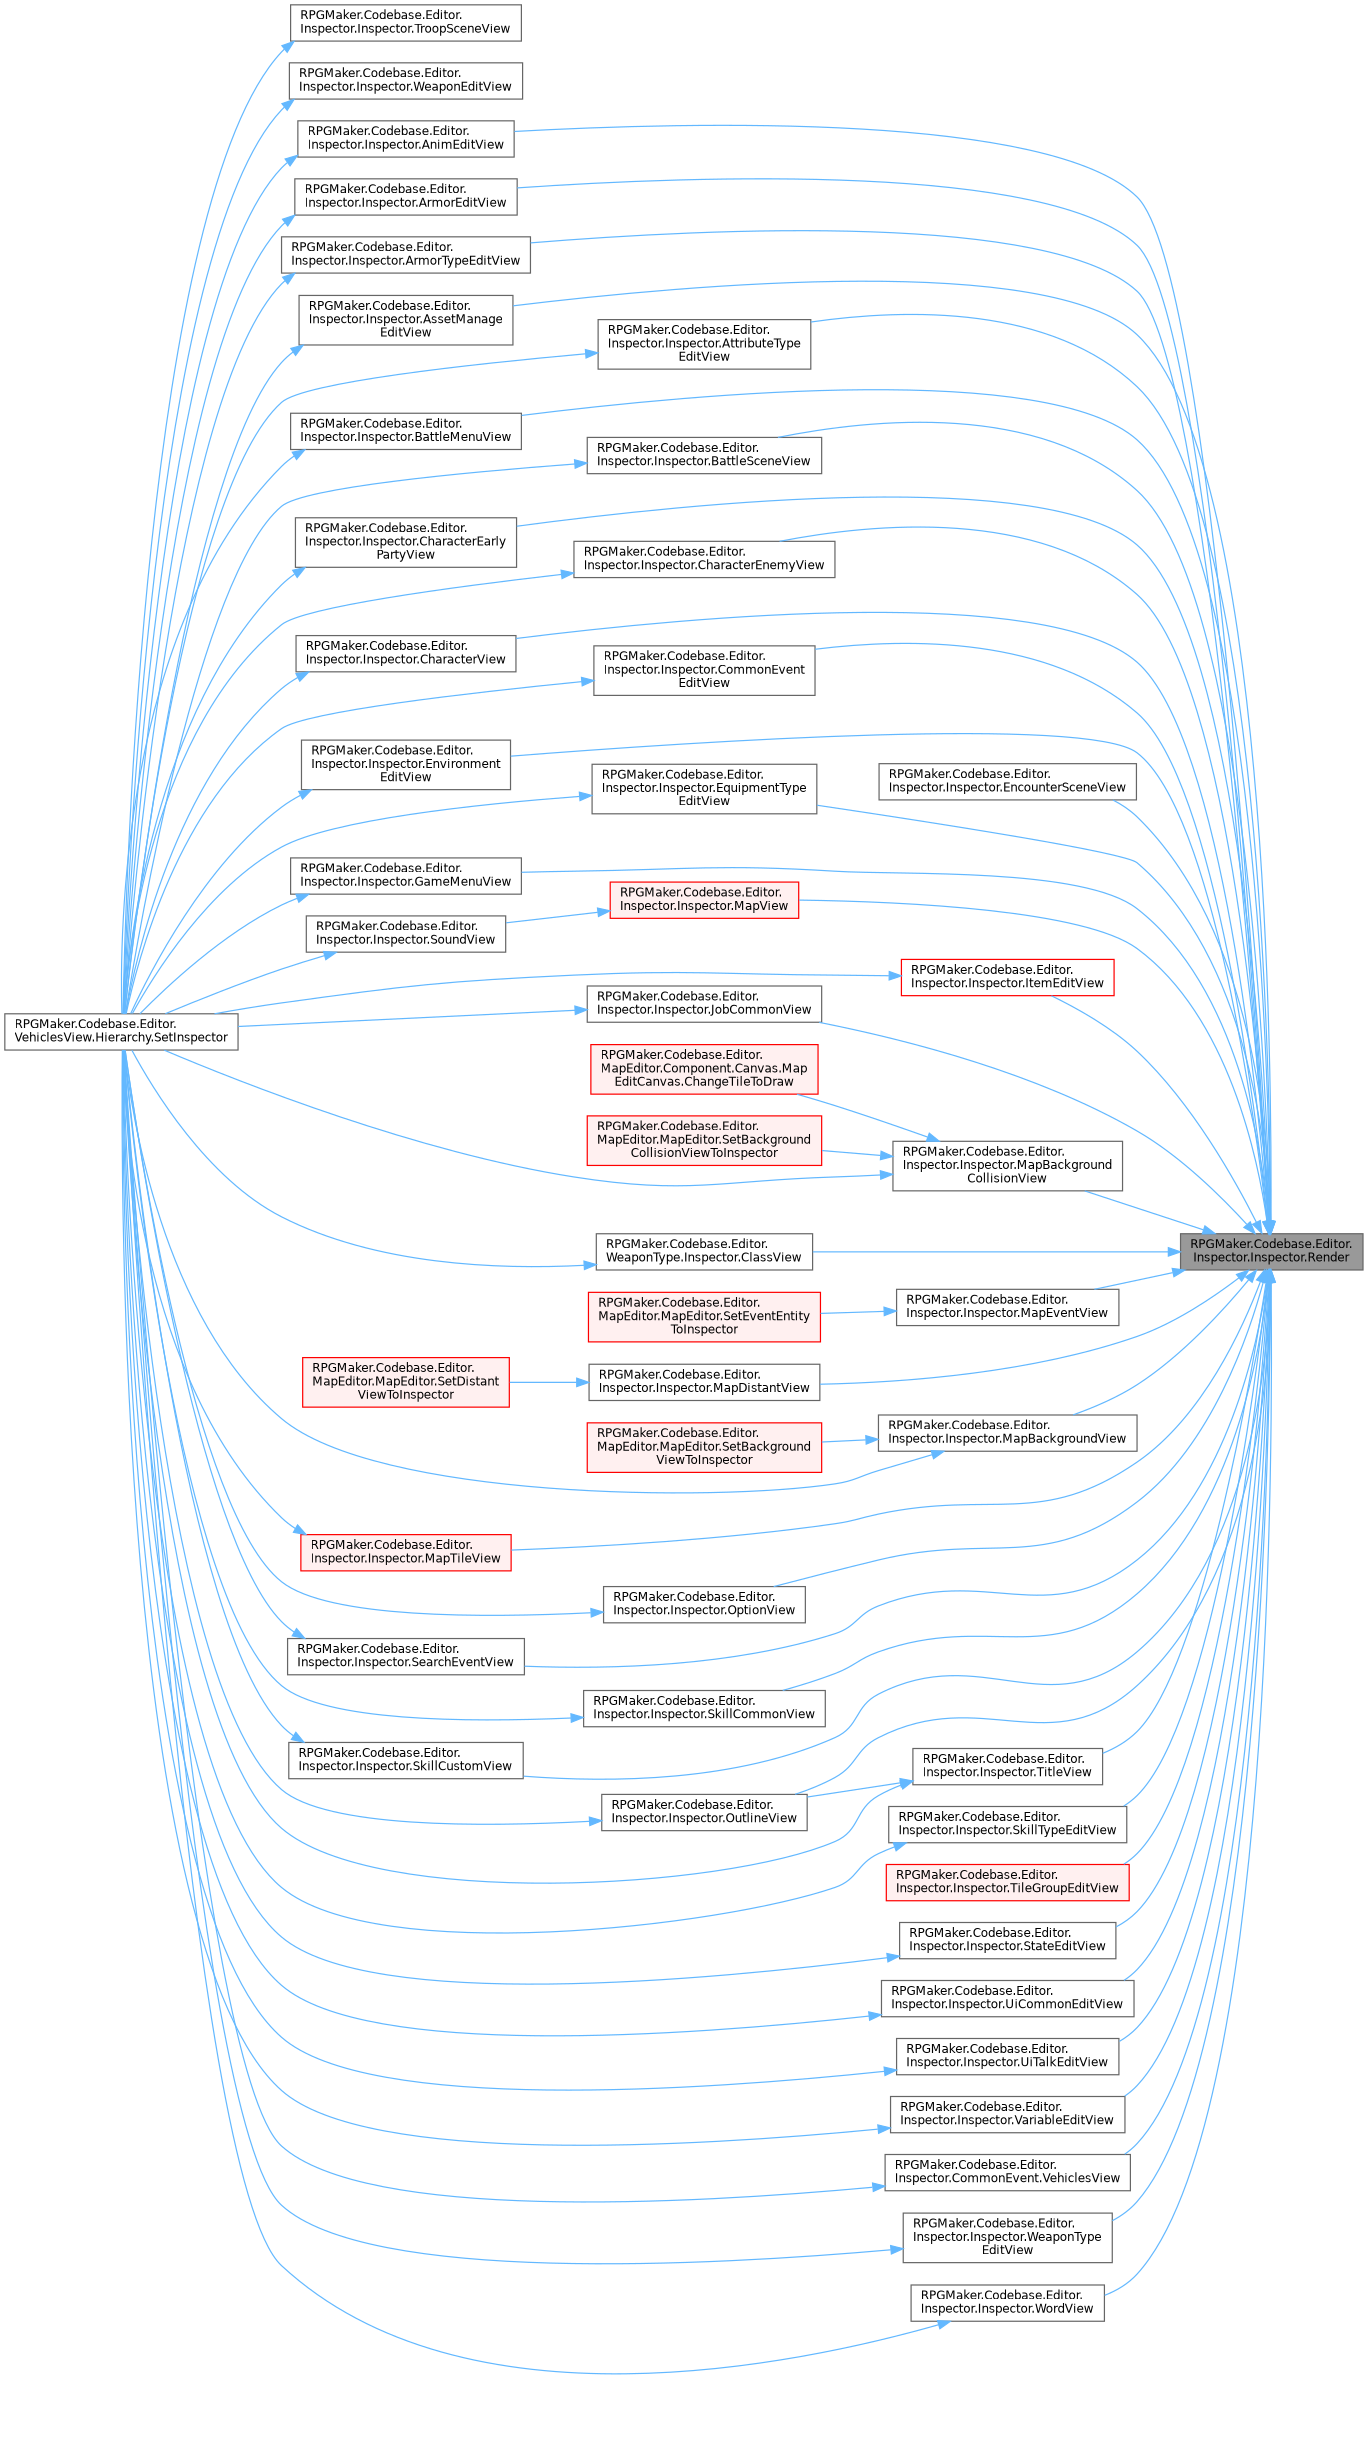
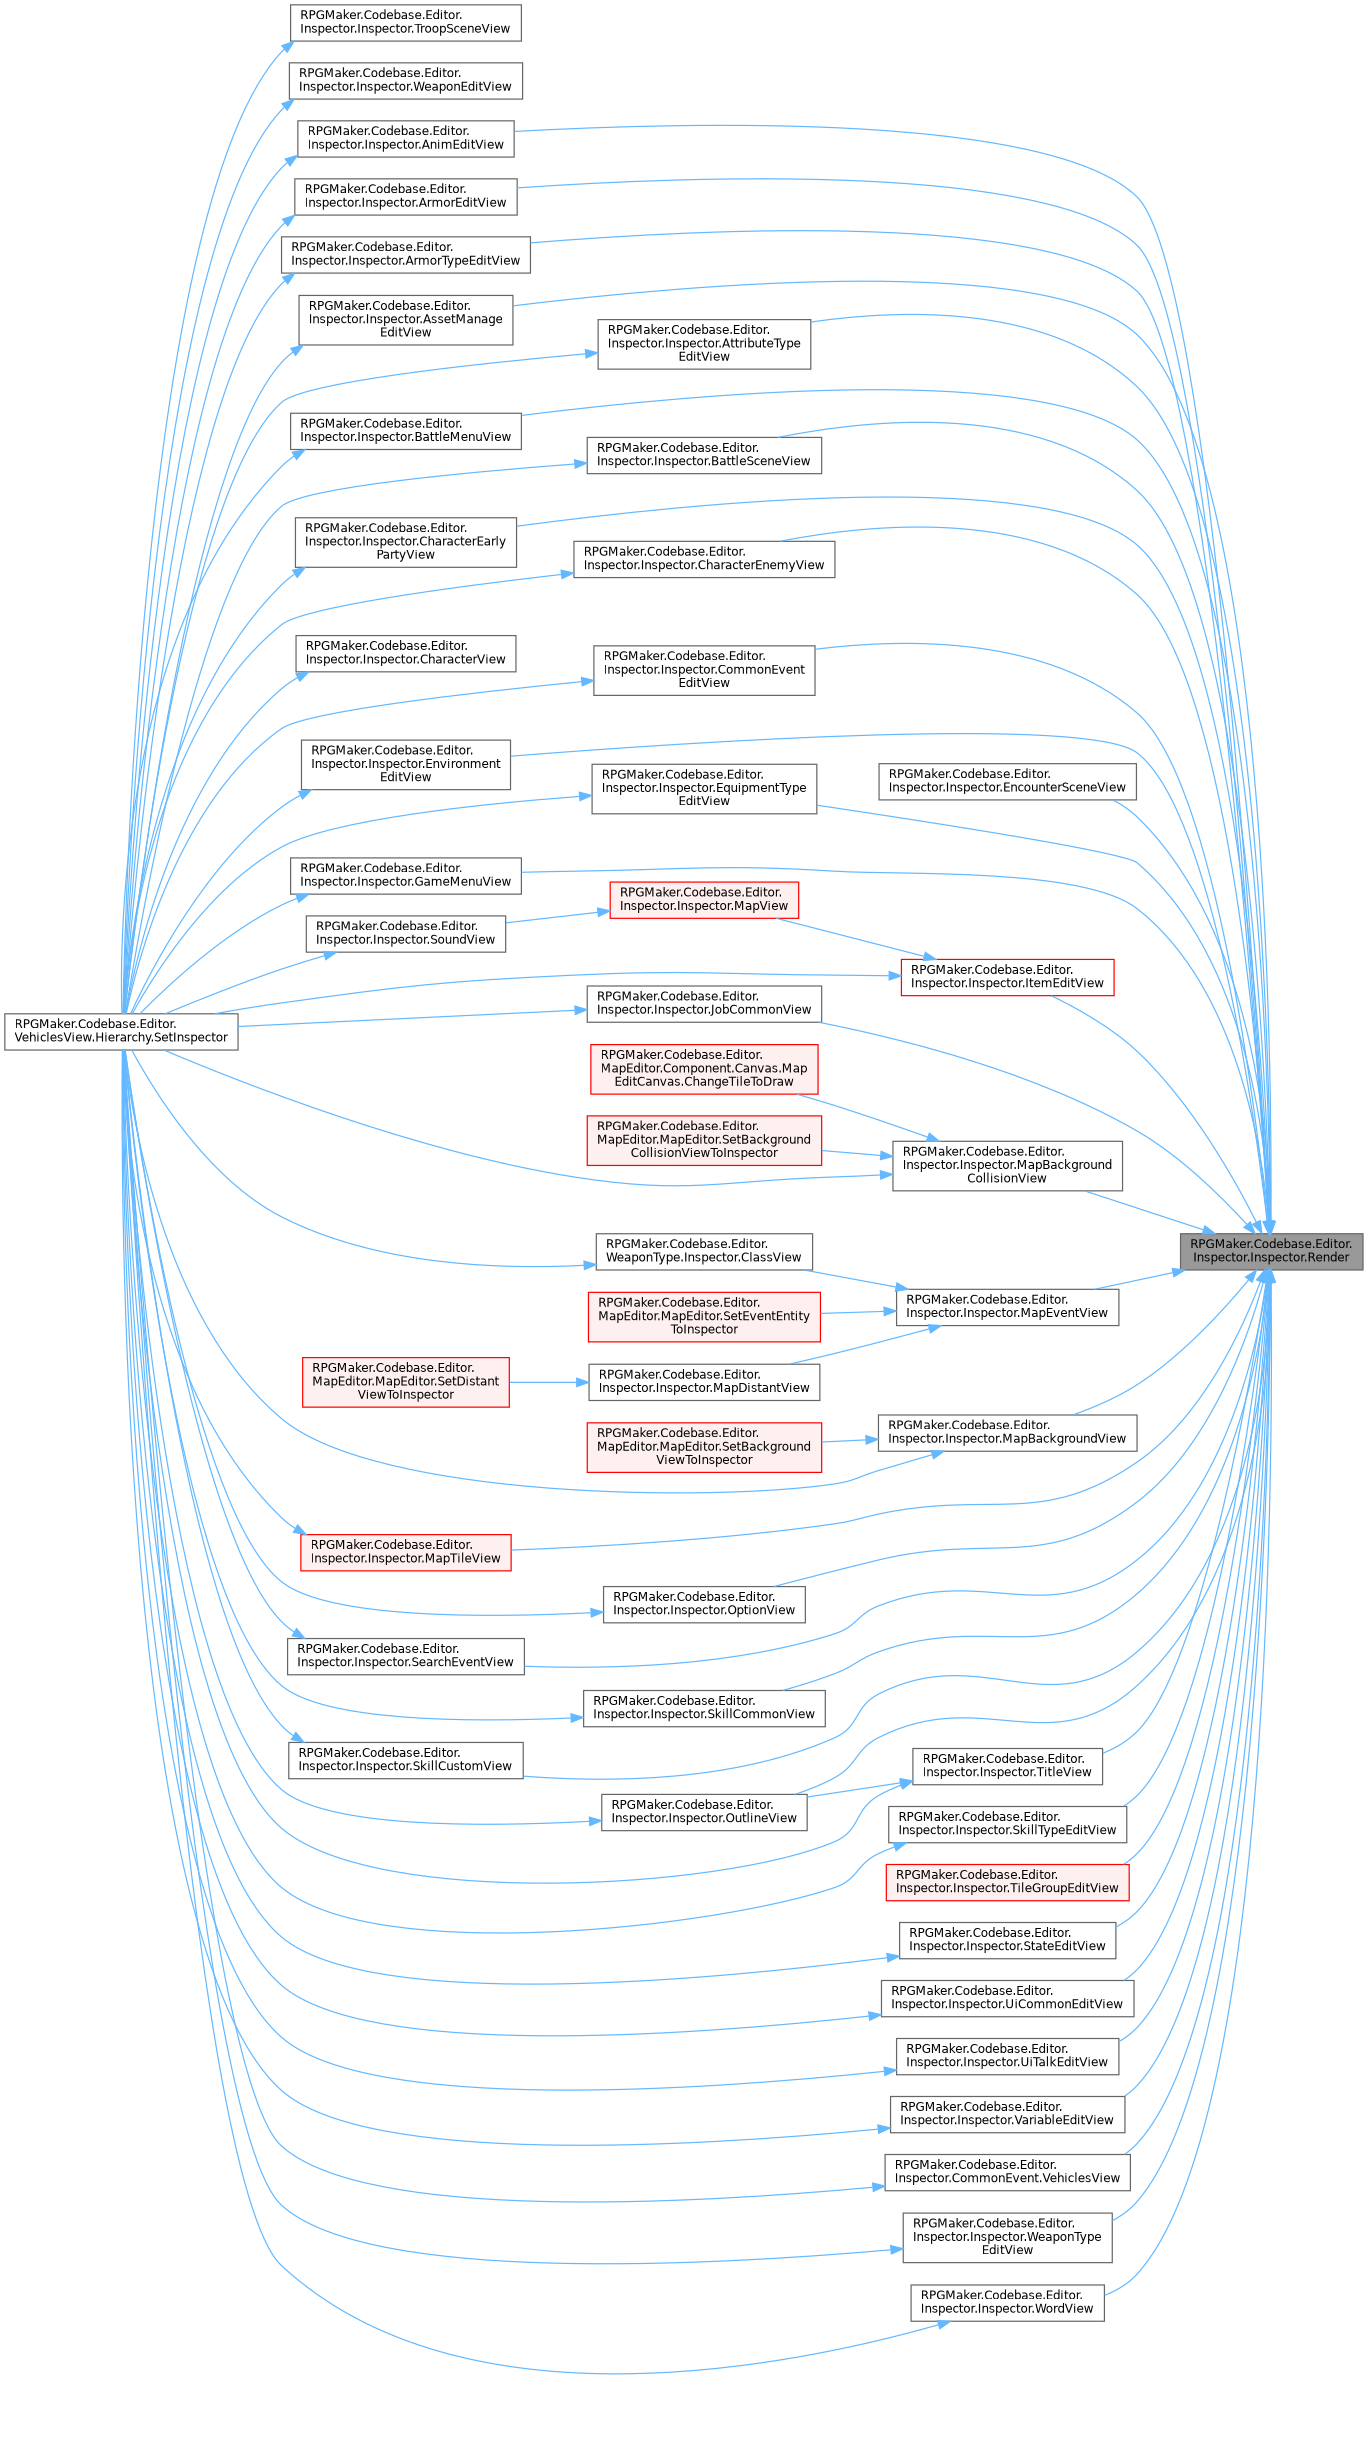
edge "RPGMaker.Codebase.Editor. Inspector.Inspector.CharacterView" -> "RPGMaker.Codebase.Editor. Inspector.Inspector.Render": removed
edge "RPGMaker.Codebase.Editor. Inspector.Inspector.MapView" -> "RPGMaker.Codebase.Editor. Inspector.Inspector.Render": now "RPGMaker.Codebase.Editor. Inspector.Inspector.MapView" -> "RPGMaker.Codebase.Editor. Inspector.Inspector.ItemEditView"
edge "RPGMaker.Codebase.Editor. WeaponType.Inspector.ClassView" -> "RPGMaker.Codebase.Editor. Inspector.Inspector.Render": now "RPGMaker.Codebase.Editor. WeaponType.Inspector.ClassView" -> "RPGMaker.Codebase.Editor. Inspector.Inspector.MapEventView"
edge "RPGMaker.Codebase.Editor. Inspector.Inspector.MapDistantView" -> "RPGMaker.Codebase.Editor. Inspector.Inspector.Render": now "RPGMaker.Codebase.Editor. Inspector.Inspector.MapDistantView" -> "RPGMaker.Codebase.Editor. Inspector.Inspector.MapEventView"
